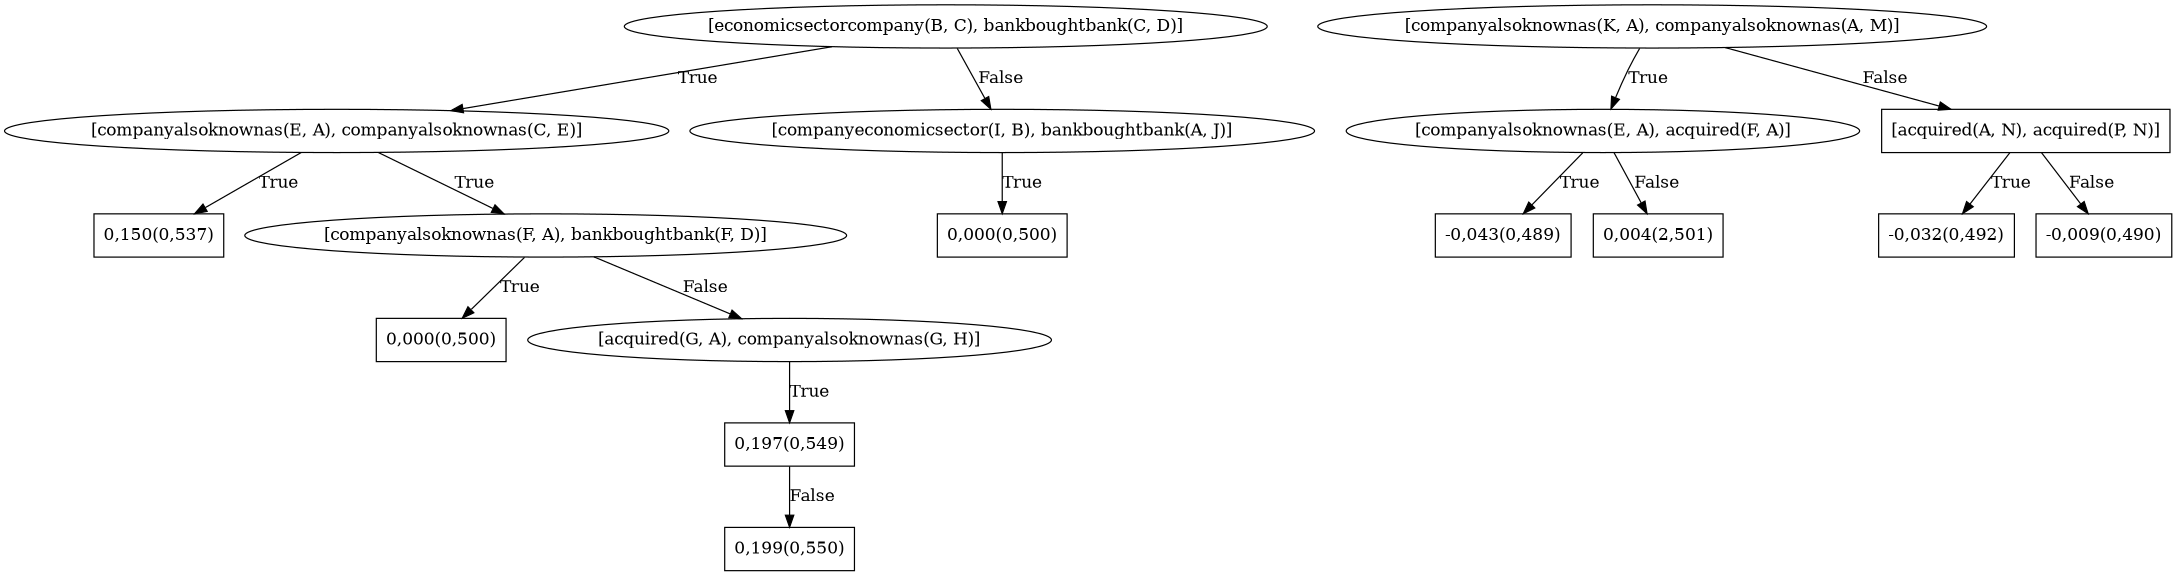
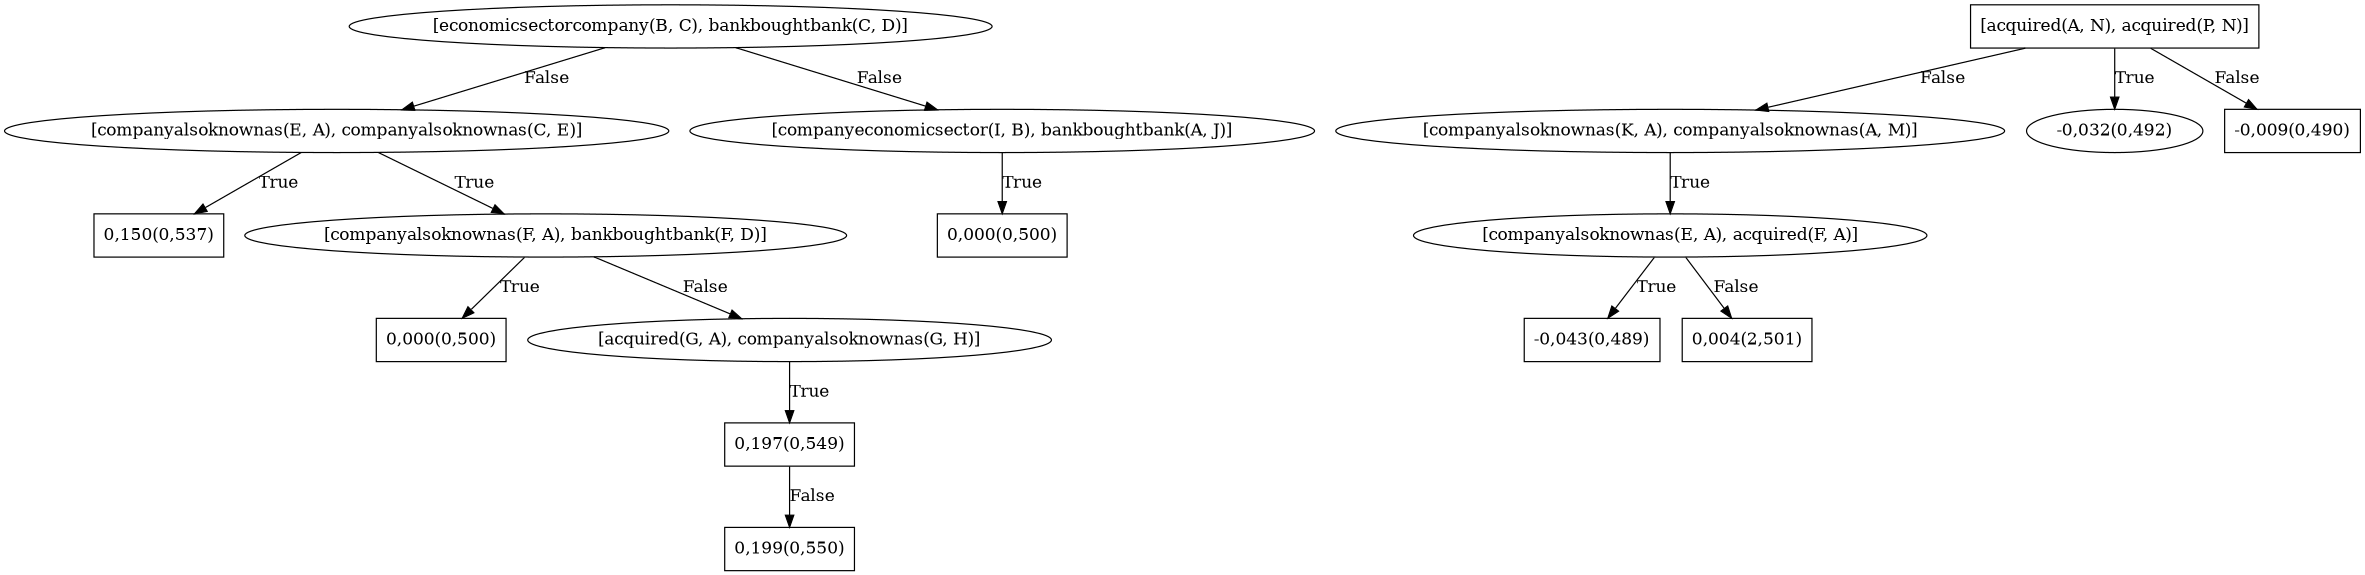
edge "[companyalsoknownas(K, A), companyalsoknownas(A, M)]" -> "[acquired(A, N), acquired(P, N)]": reversed
edge "[economicsectorcompany(B, C), bankboughtbank(C, D)]" -> "[companyalsoknownas(E, A), companyalsoknownas(C, E)]": label "True" -> "False"
node "-0,032(0,492)": shape box -> ellipse
